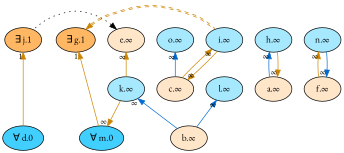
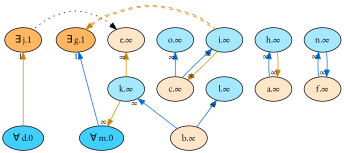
edge "c.∞" -> "i.∞": color #cc8400 -> #006ad1
edge "f.∞" -> "n.∞": color #cc8400 -> #006ad1
edge "∀ m.0" -> "∃ g.1": color #cc8400 -> #006ad1
